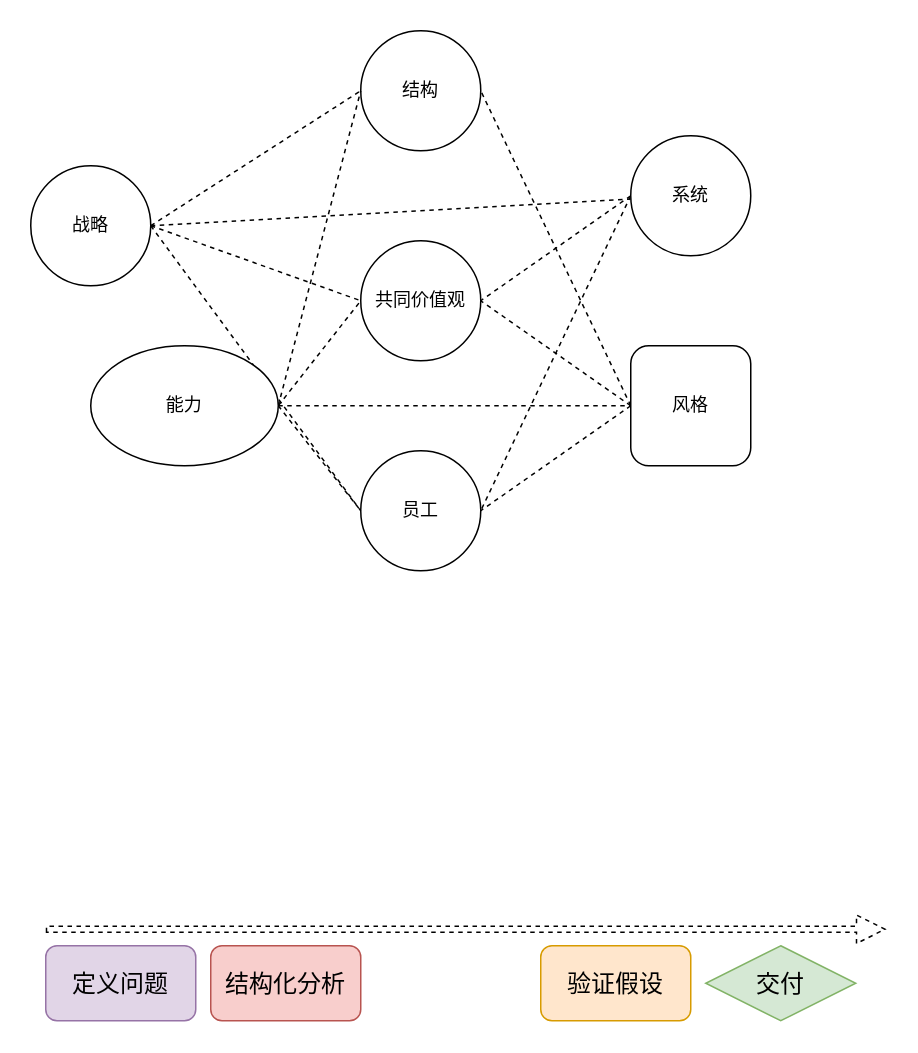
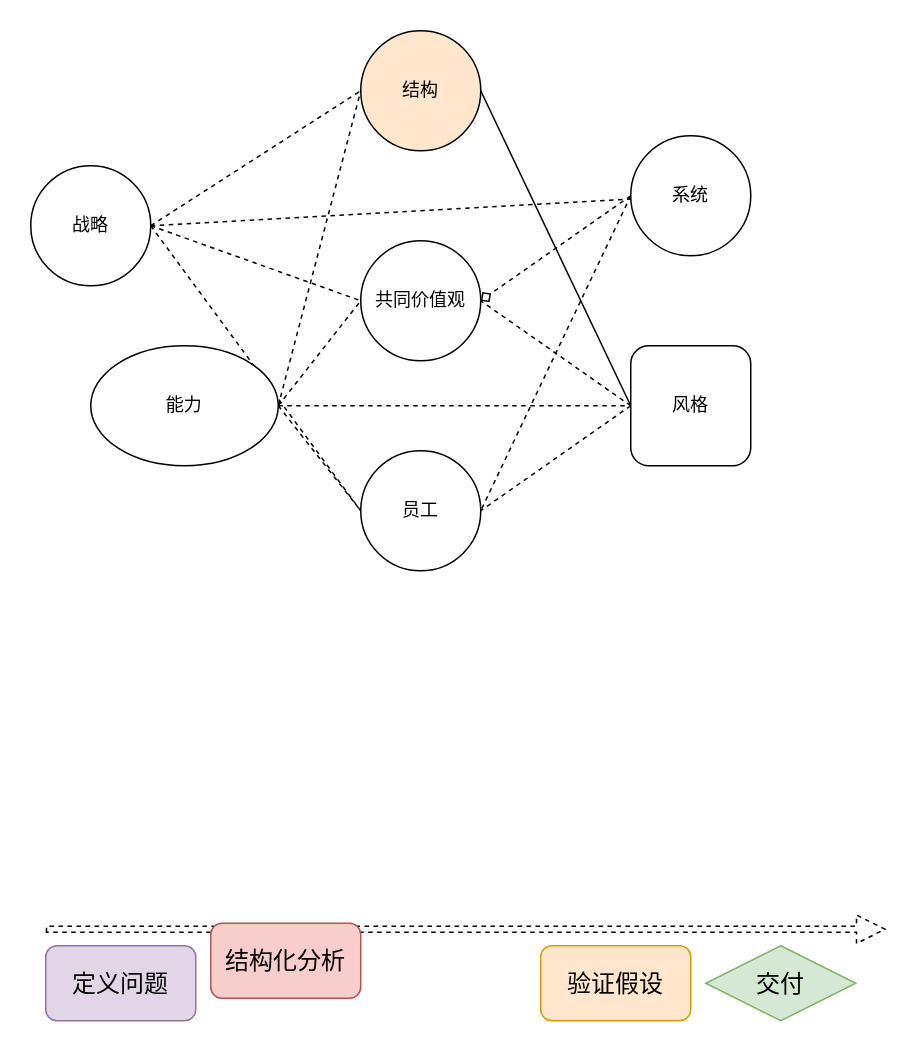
node "结构": fillcolor #ffffff -> #ffe6cc
edge "结构" -- "风格": style dashed -> solid
edge "系统" -- "共同价值观": arrowhead none -> diamond
node "结构化分析": moved (286, 983) -> (286, 961)
